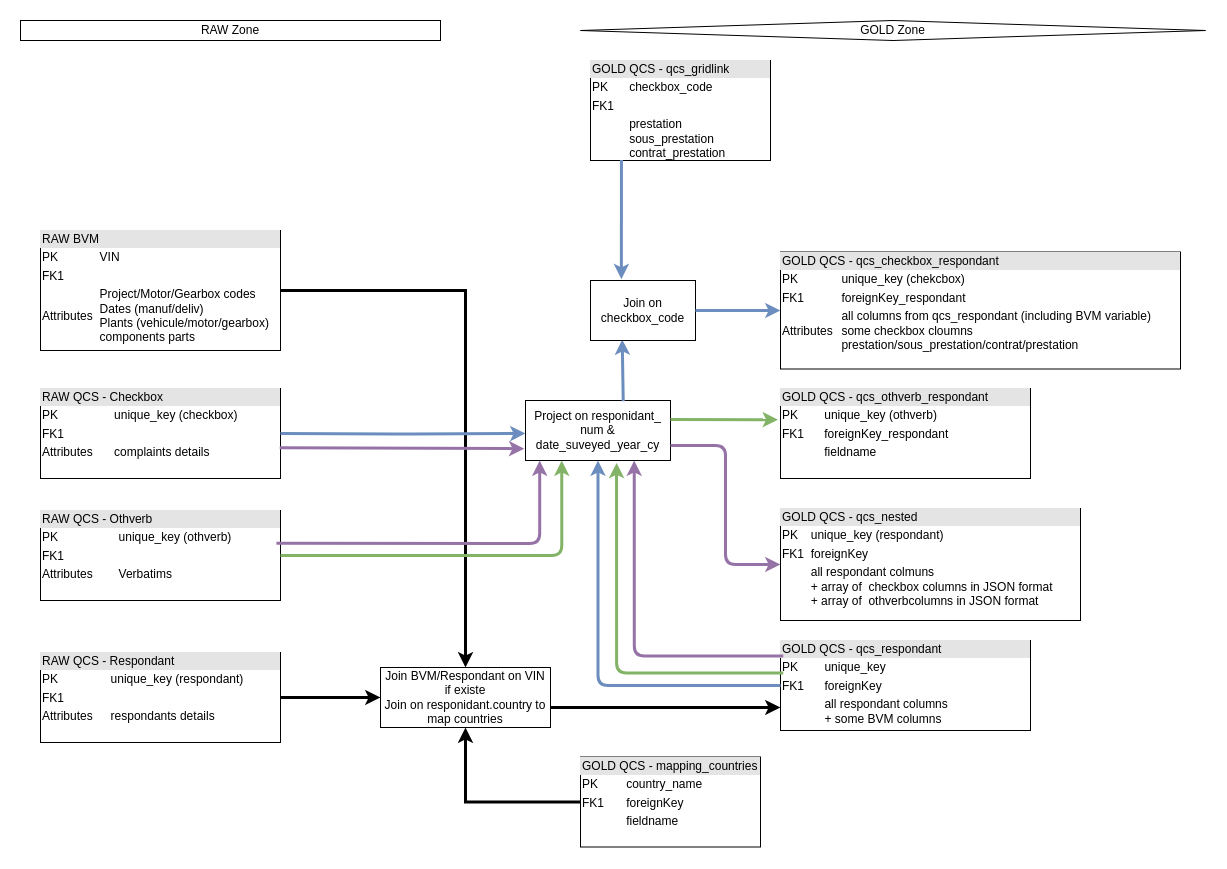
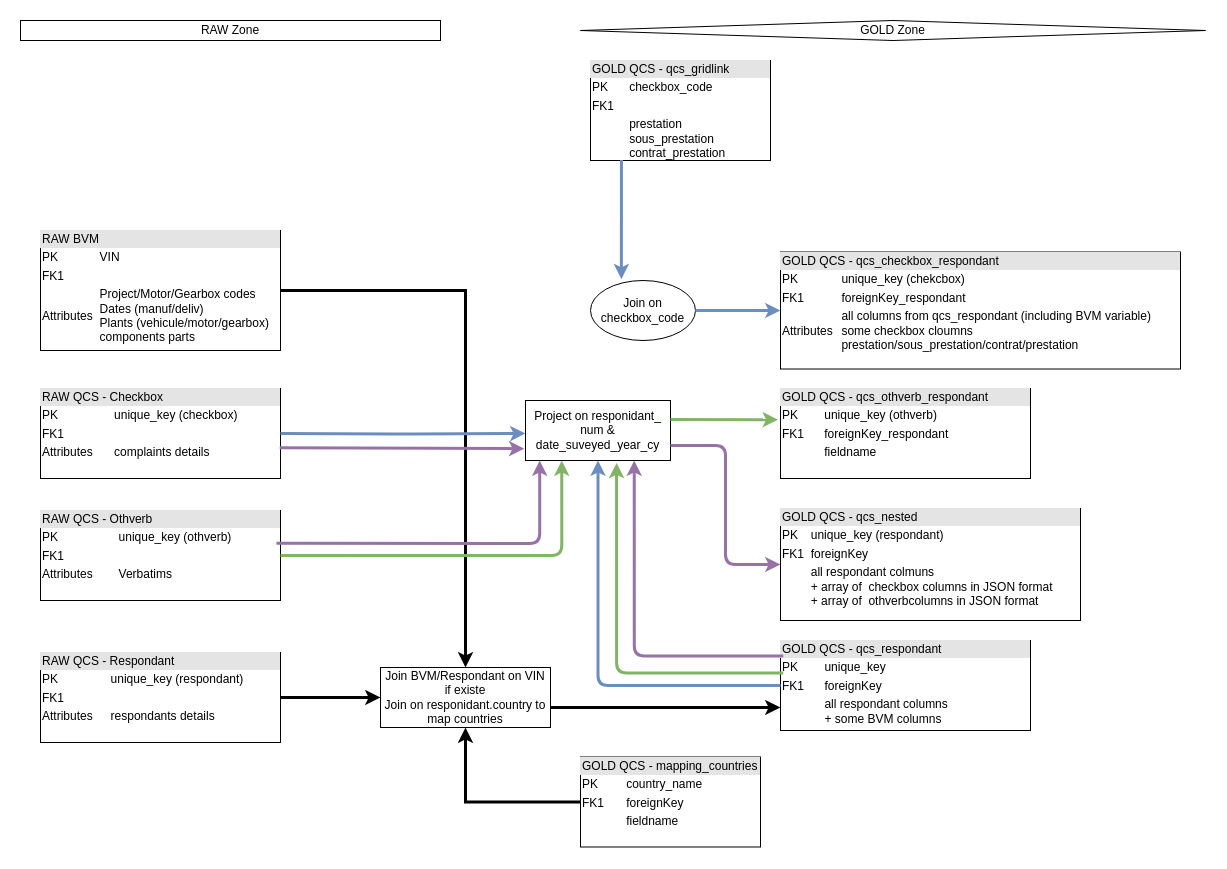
node "Join on checkbox_code": shape rectangle -> ellipse
edge "Project on responidant_ num & date_suveyed_year_cy" -> "Join on checkbox_code": removed
